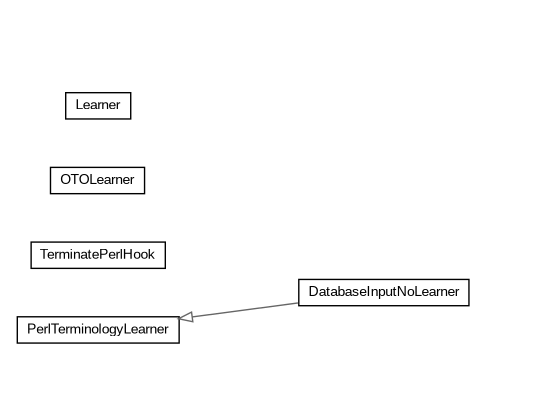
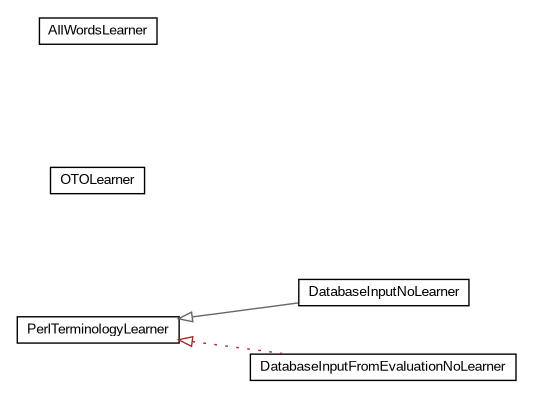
node "AllWordsLearner": added
node "Learner": removed
node "TerminatePerlHook": removed
node "DatabaseInputFromEvaluationNoLearner": added
